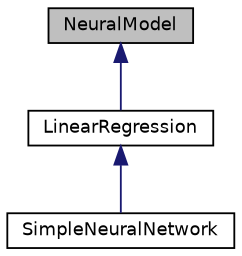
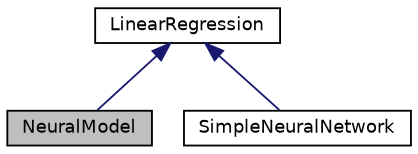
edge "LinearRegression" -> "NeuralModel": reversed
